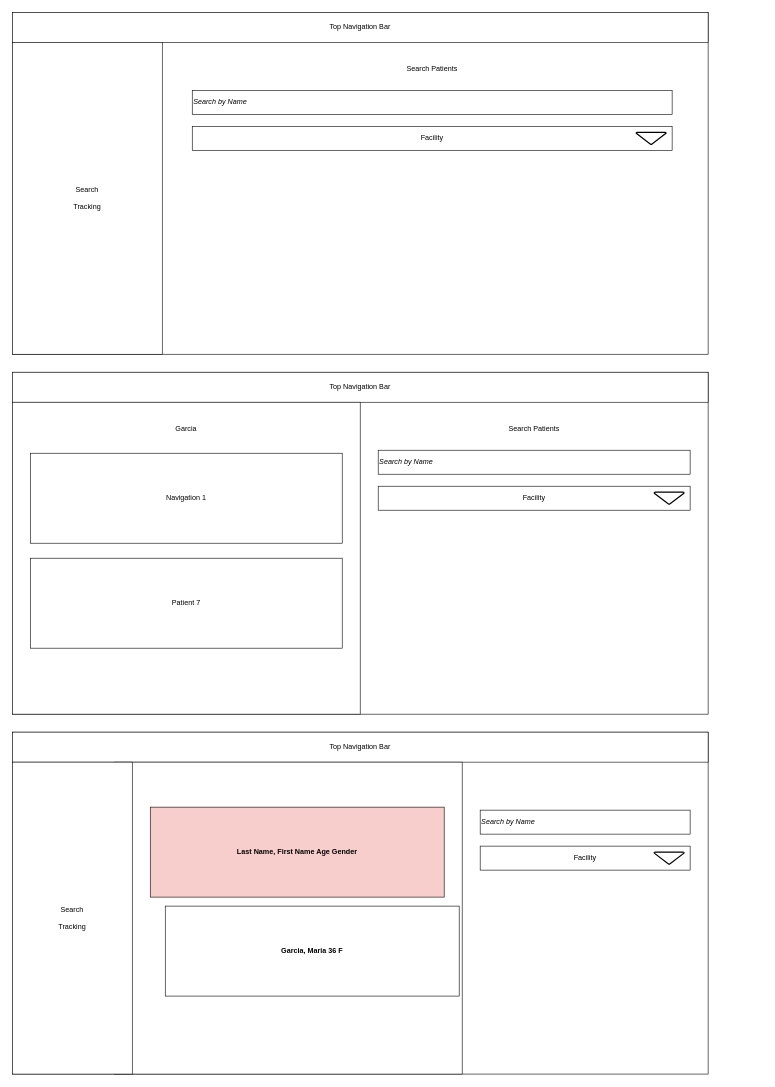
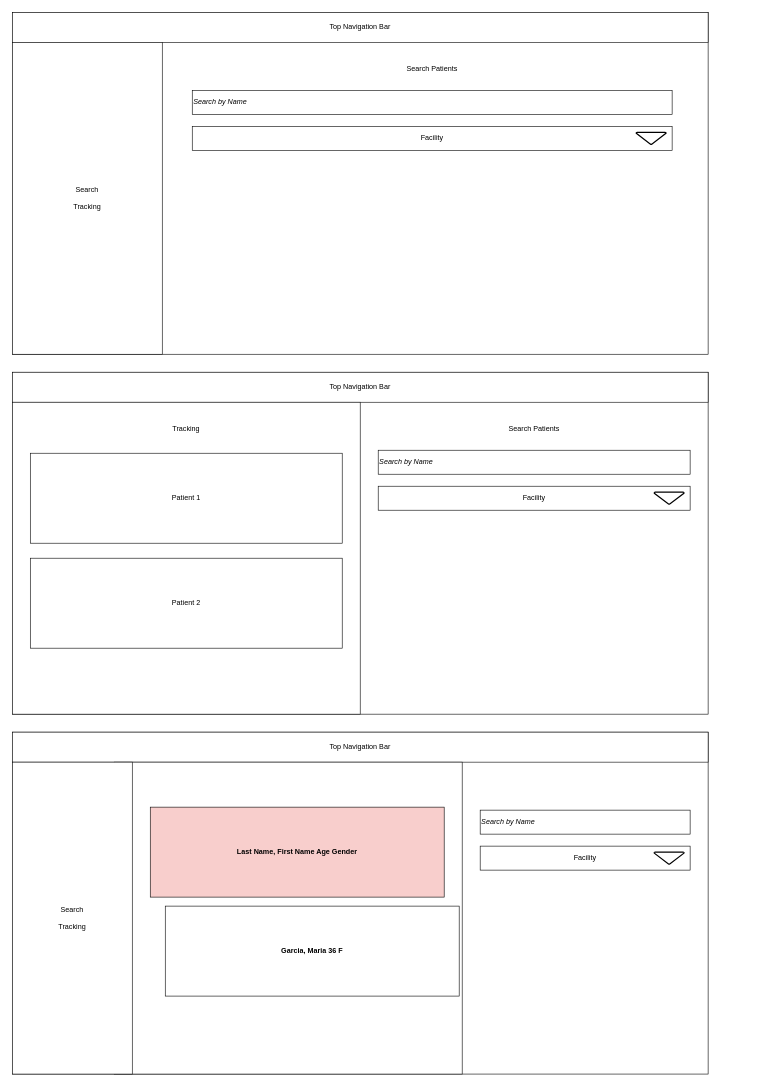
node "Garcia": label "Garcia" -> "Tracking"
node "Navigation 1": label "Navigation 1" -> "Patient 1"
node "Patient 7": label "Patient 7" -> "Patient 2"
